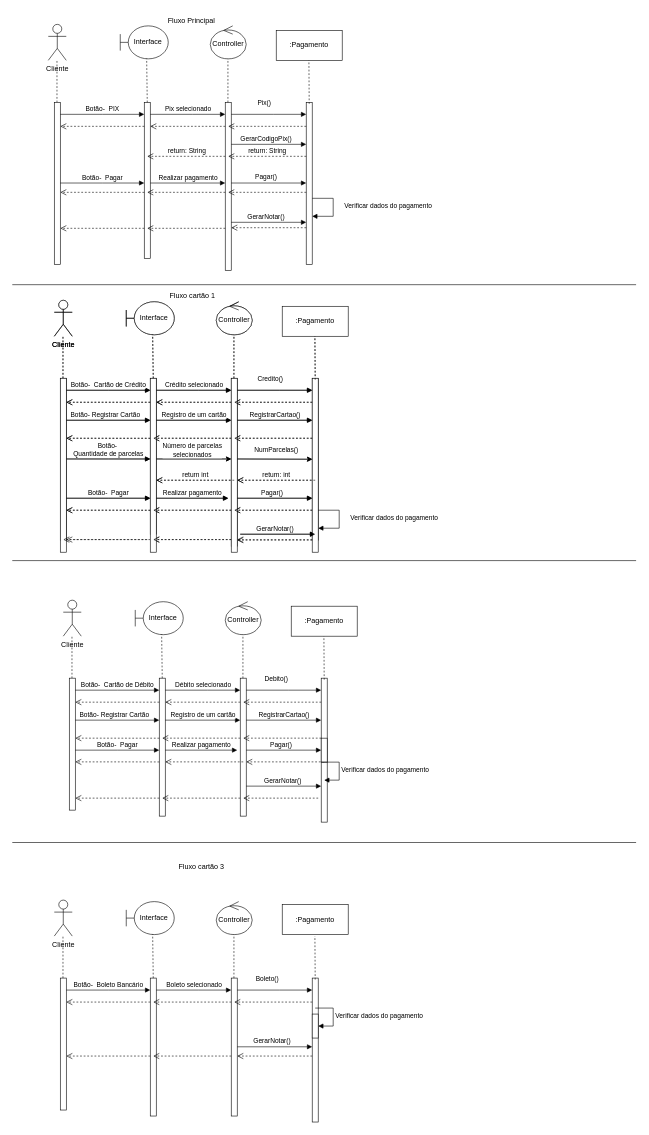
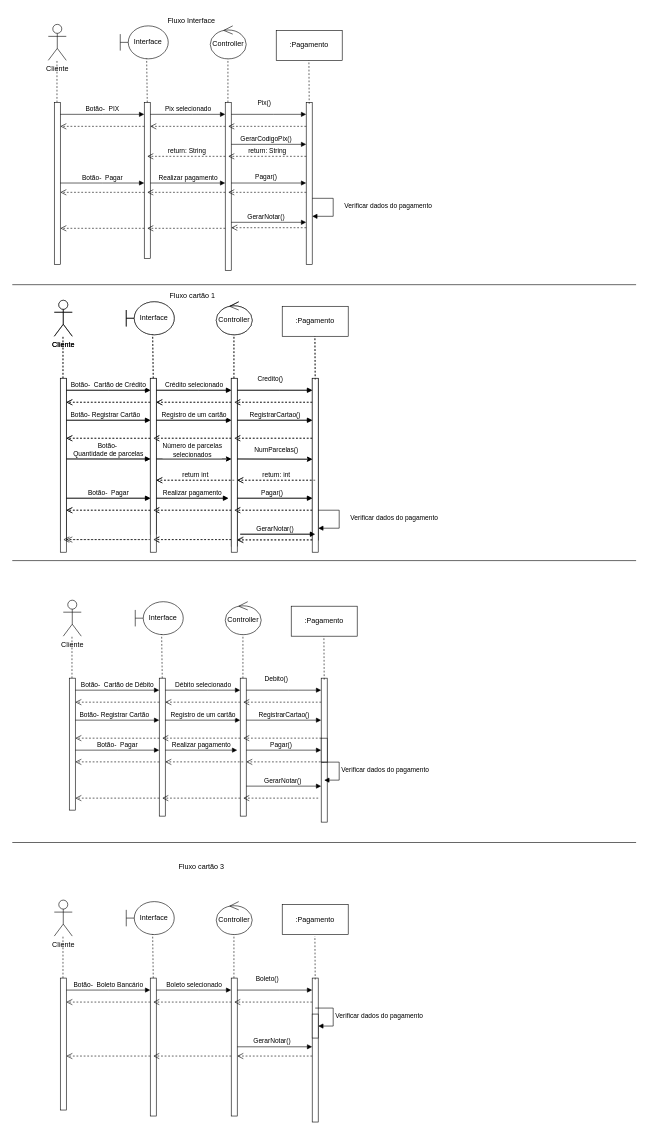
node "Fluxo Principal": label "Fluxo Principal" -> "Fluxo Interface"
